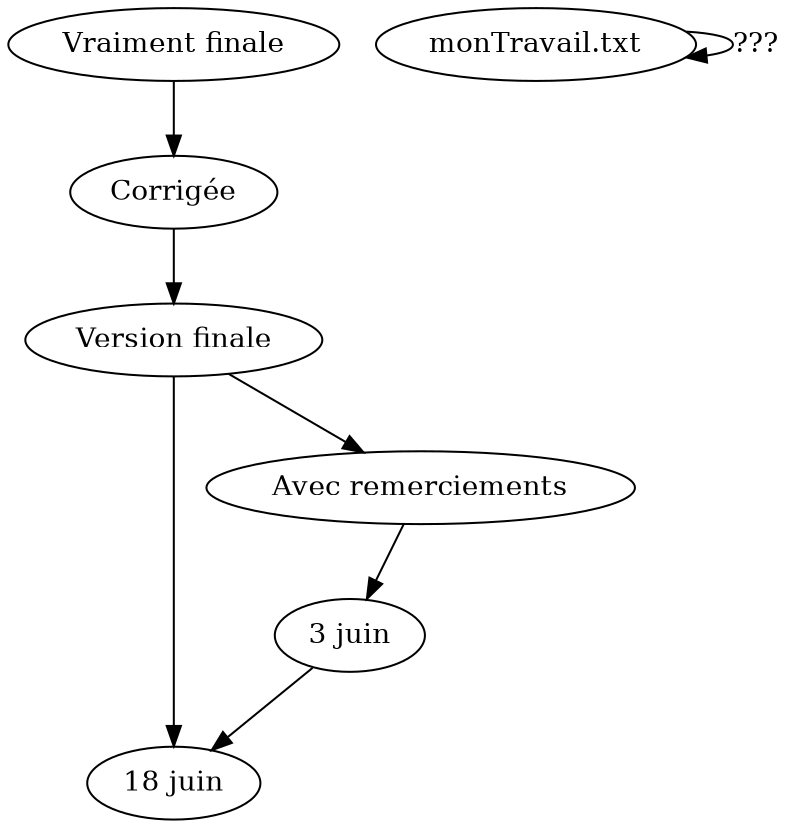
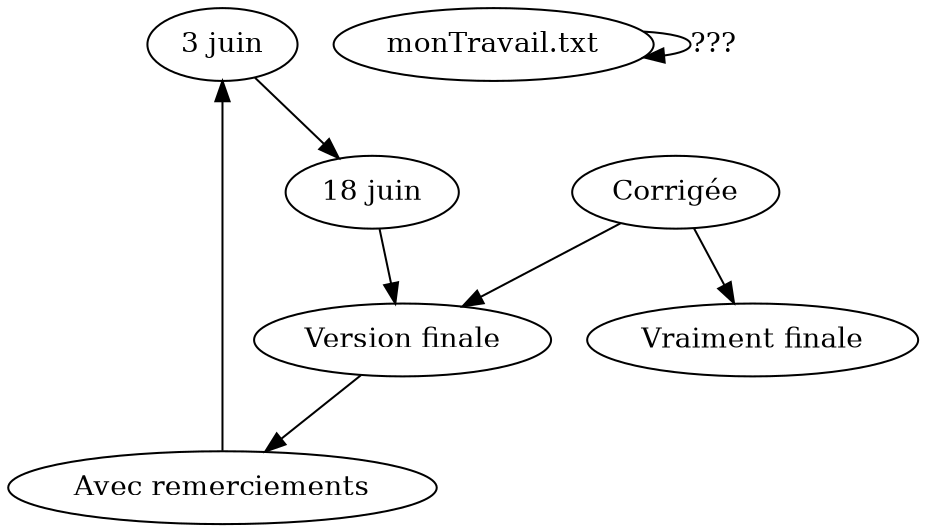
edge "Vraiment finale" -> "Corrigée": reversed
edge "Version finale" -> "18 juin": reversed
